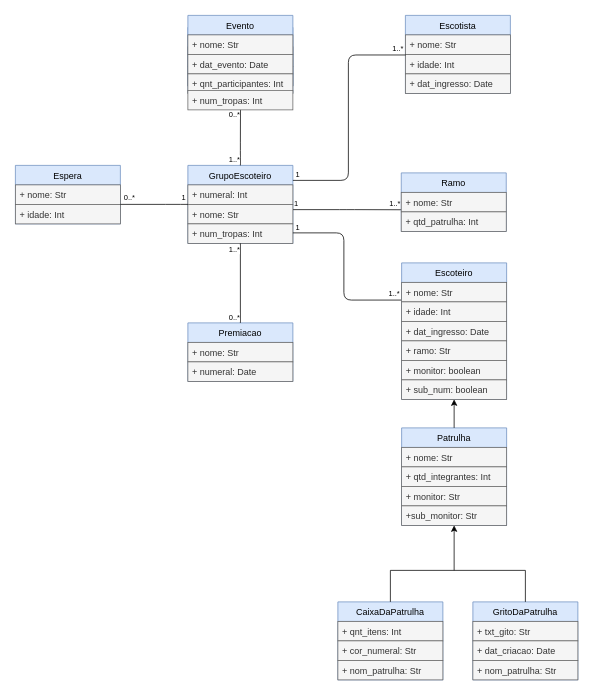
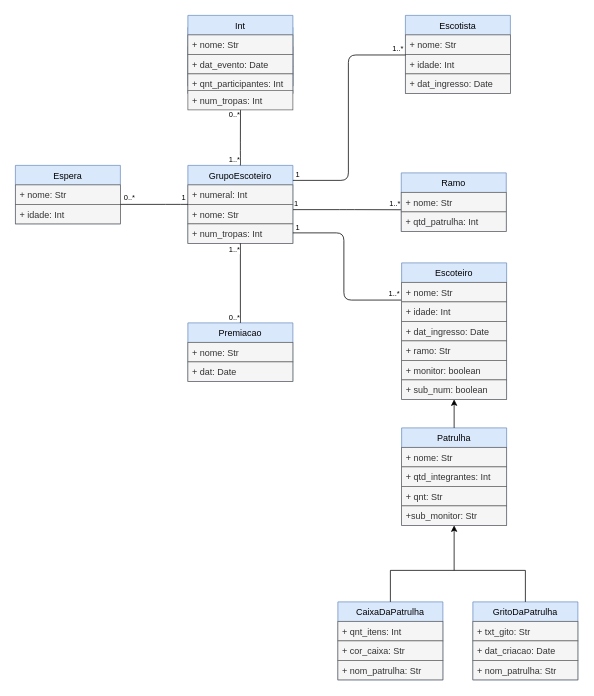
node "Evento": label "Evento" -> "Int"
node "+ numeral: Date": label "+ numeral: Date" -> "+ dat: Date"
node "+ monitor: Str": label "+ monitor: Str" -> "+ qnt: Str"
node "+ cor_numeral: Str": label "+ cor_numeral: Str" -> "+ cor_caixa: Str"
